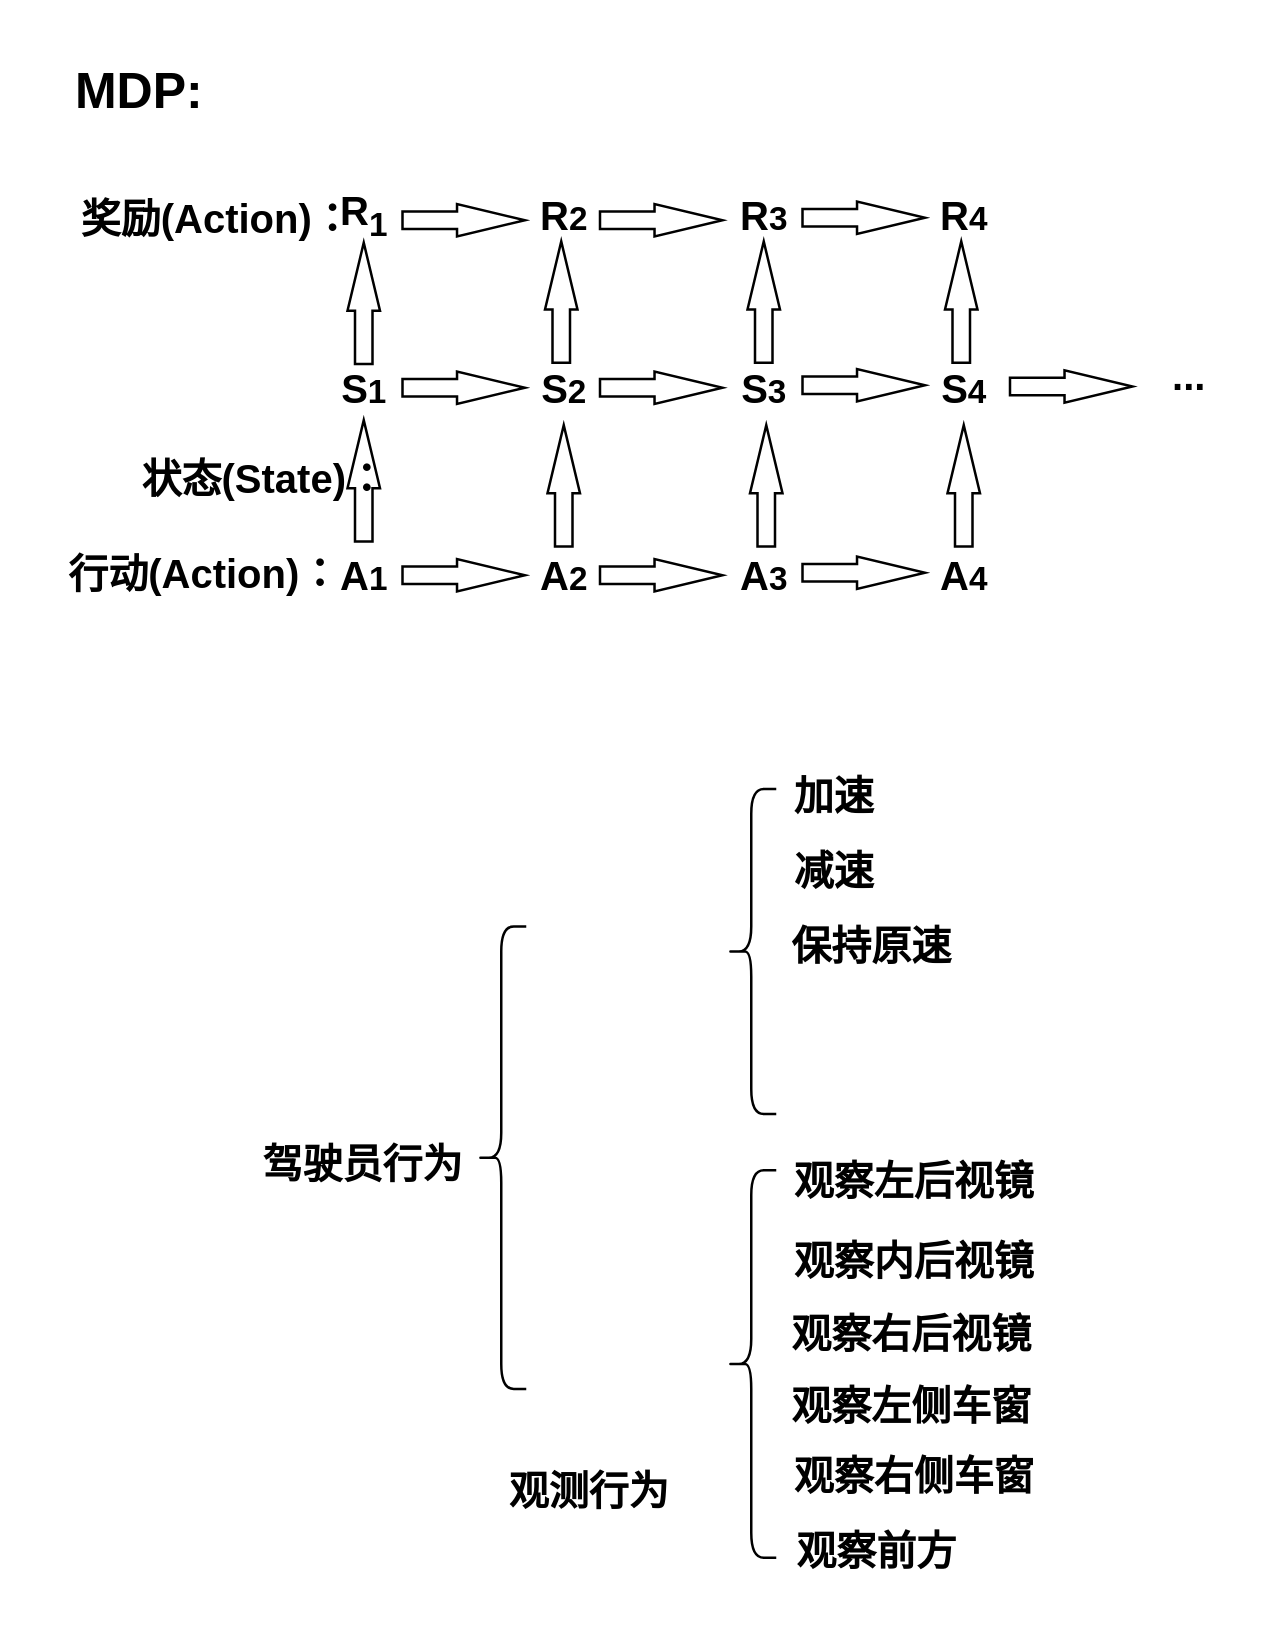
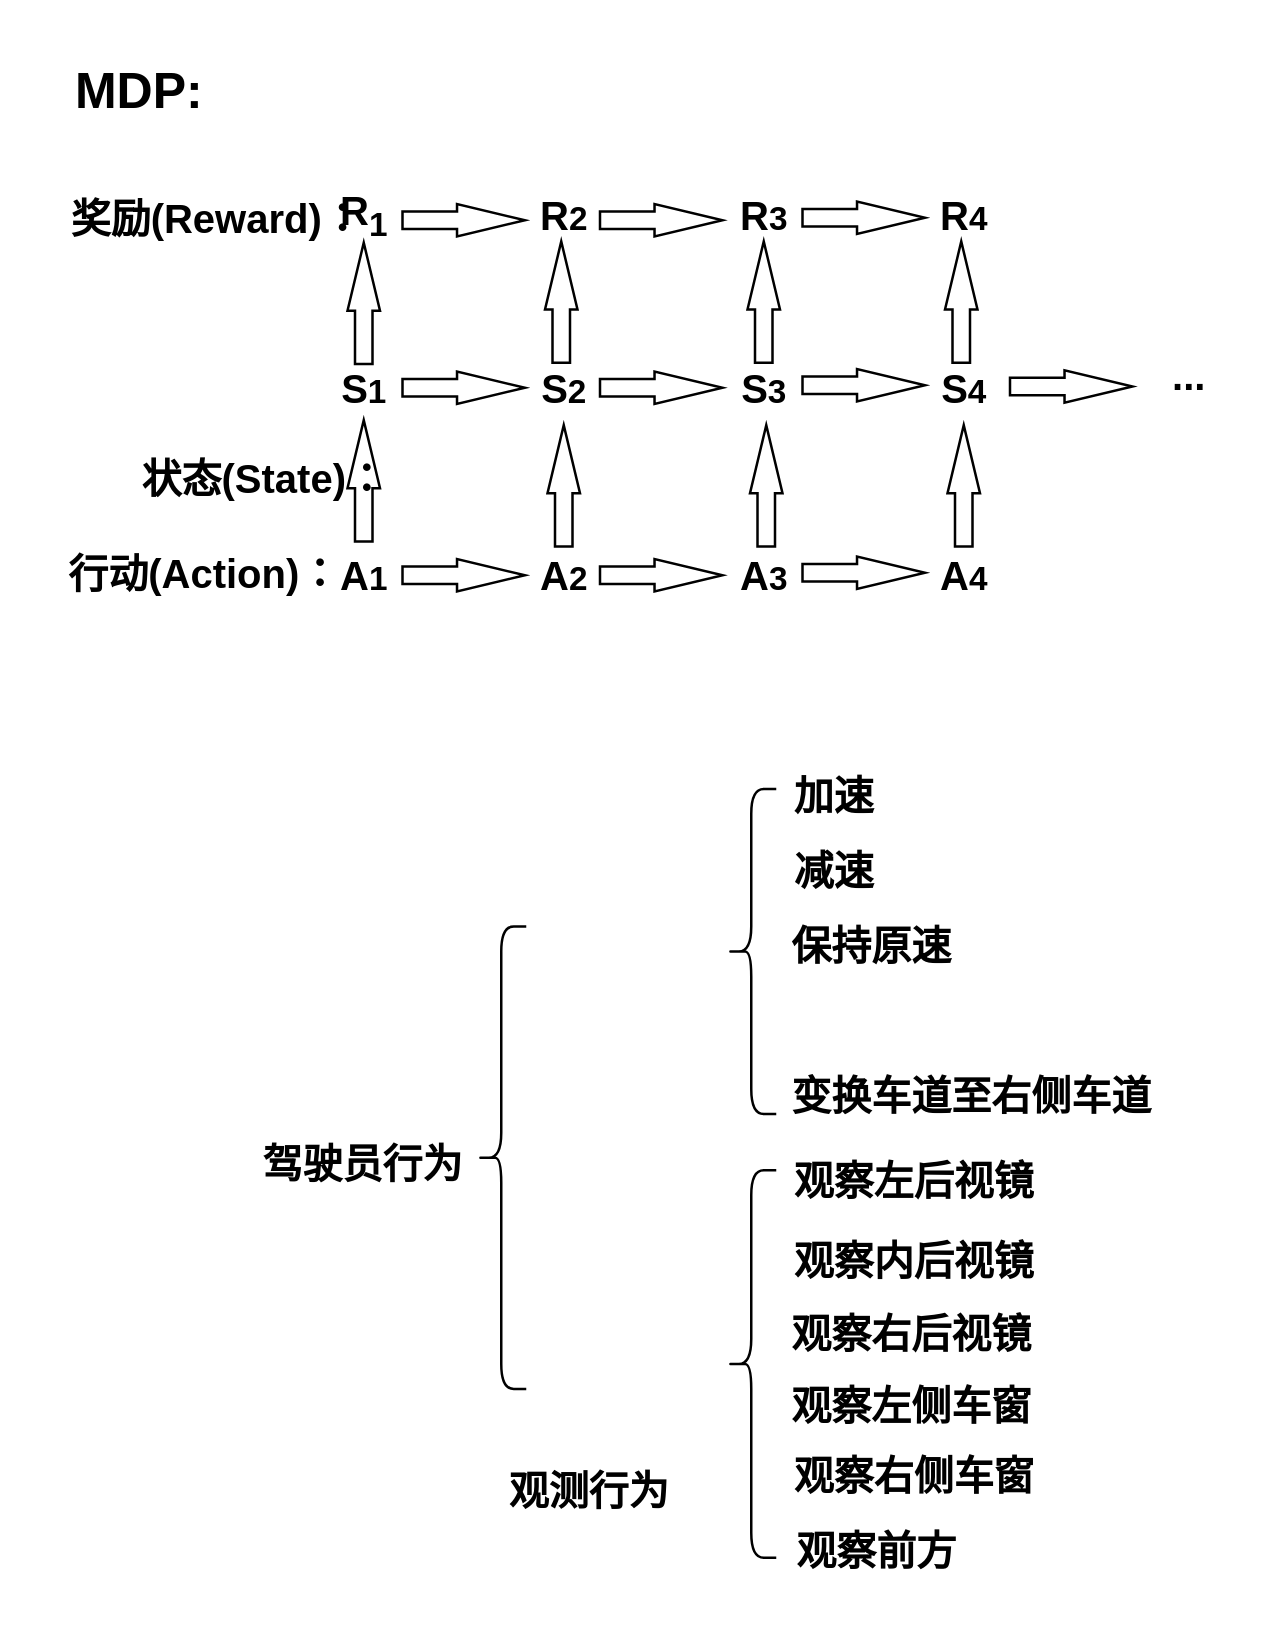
node "奖励(Action)：": label "奖励(Action)：" -> "奖励(Reward)："
node "变换车道至右侧车道": added
